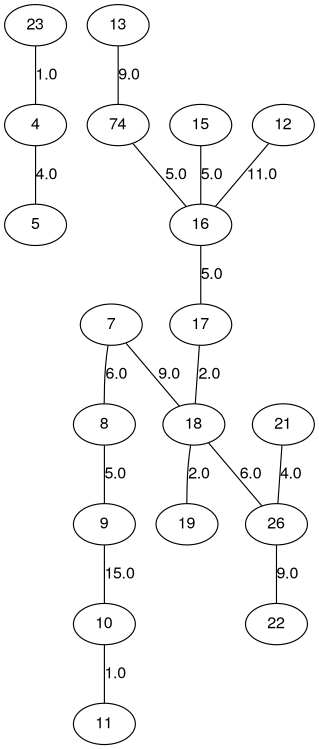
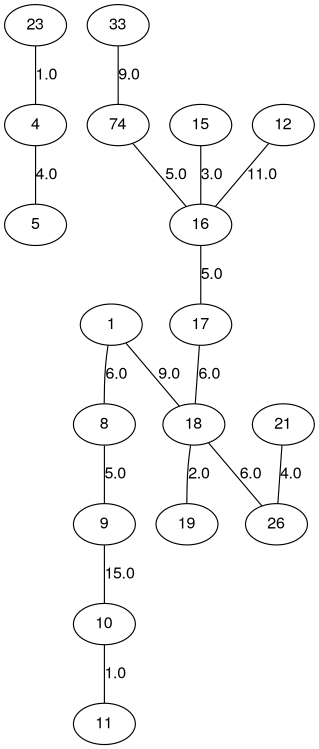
node "13": label "13" -> "33"
edge "15" -- "16": label "5.0" -> "3.0"
node "7": label "7" -> "1"
edge "17" -- "18": label "2.0" -> "6.0"
node "22": removed
